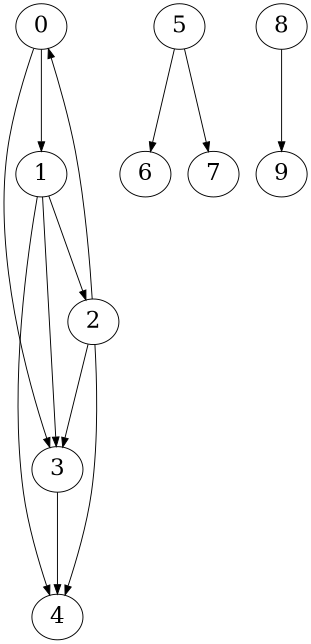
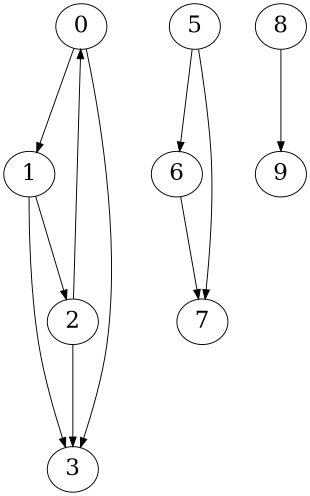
edge "6" -> "7": added
node "4": removed
